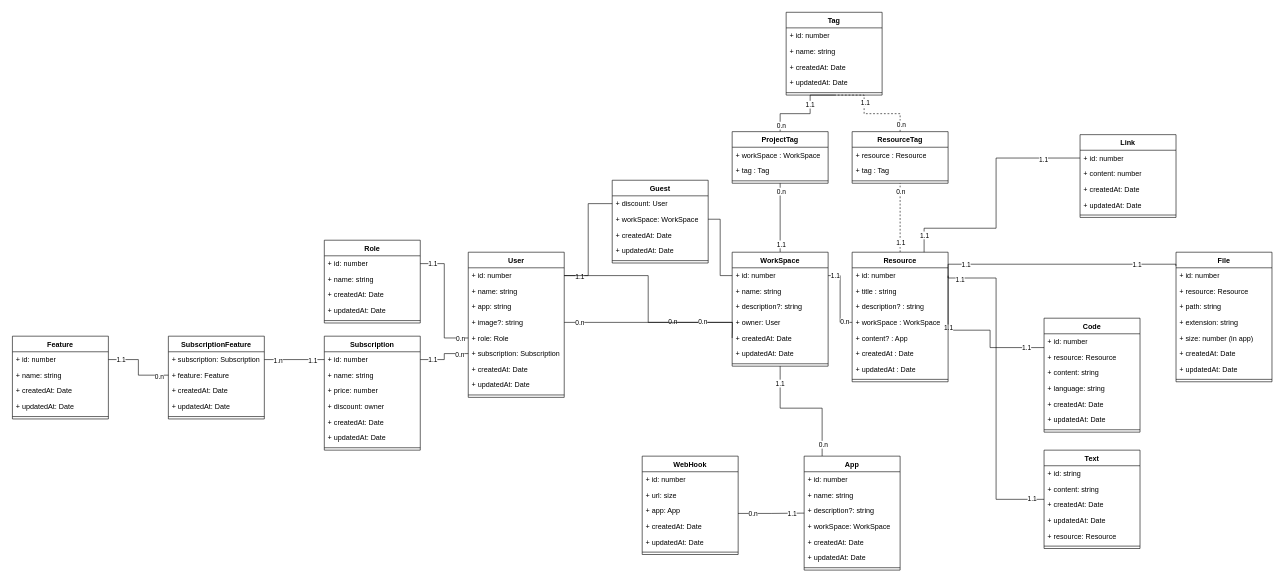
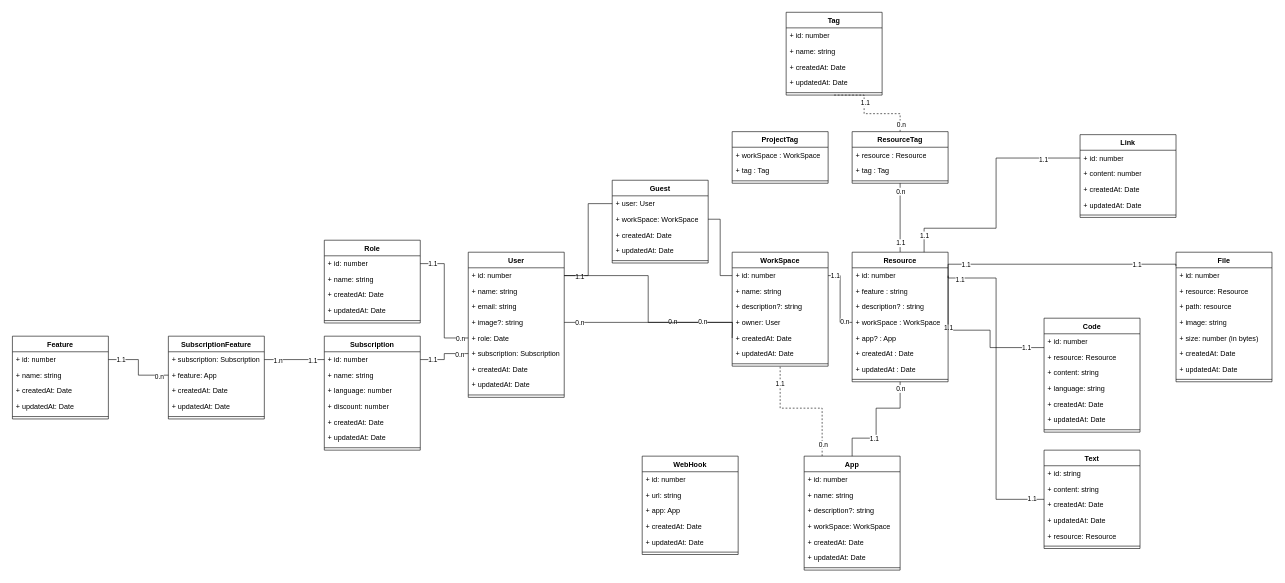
edge "Tag" -- "ProjectTag": removed, labels "1.1", "0.n"
node "+ discount: User": label "+ discount: User" -> "+ user: User"
edge "ResourceTag" -- "Resource": style dashed -> solid
edge "ProjectTag" -- "WorkSpace": removed, labels "0.n", "1.1"
node "+ title : string": label "+ title : string" -> "+ feature : string"
node "+ app: string": label "+ app: string" -> "+ email: string"
node "+ path: string": label "+ path: string" -> "+ path: resource"
node "+ extension: string": label "+ extension: string" -> "+ image: string"
node "+ role: Role": label "+ role: Role" -> "+ role: Date"
node "+ content? : App": label "+ content? : App" -> "+ app? : App"
node "+ size: number (in app)": label "+ size: number (in app)" -> "+ size: number (in bytes)"
node "+ feature: Feature": label "+ feature: Feature" -> "+ feature: App"
node "+ price: number": label "+ price: number" -> "+ language: number"
node "+ discount: owner": label "+ discount: owner" -> "+ discount: number"
edge "WorkSpace" -- "App": style solid -> dashed
edge "Resource" -- "App": added, labels "0.n", "1.1"
node "+ url: size": label "+ url: size" -> "+ url: string"
edge "+ app: App" -- "App": removed, labels "0.n", "1.1"
